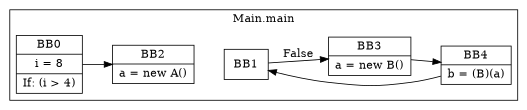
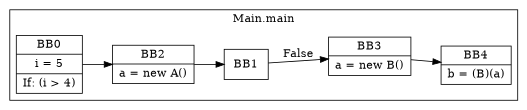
node "BB0": text "i = 8" -> "i = 5"
edge "BB4" -> "BB1": now "BB2" -> "BB1"
